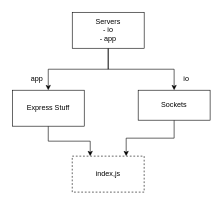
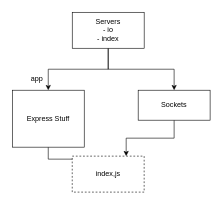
node "Servers - io - app": label "Servers - io - app" -> "Servers - io - index"
node "io": removed
node "Express Stuff": size 72x36 -> 72x57
